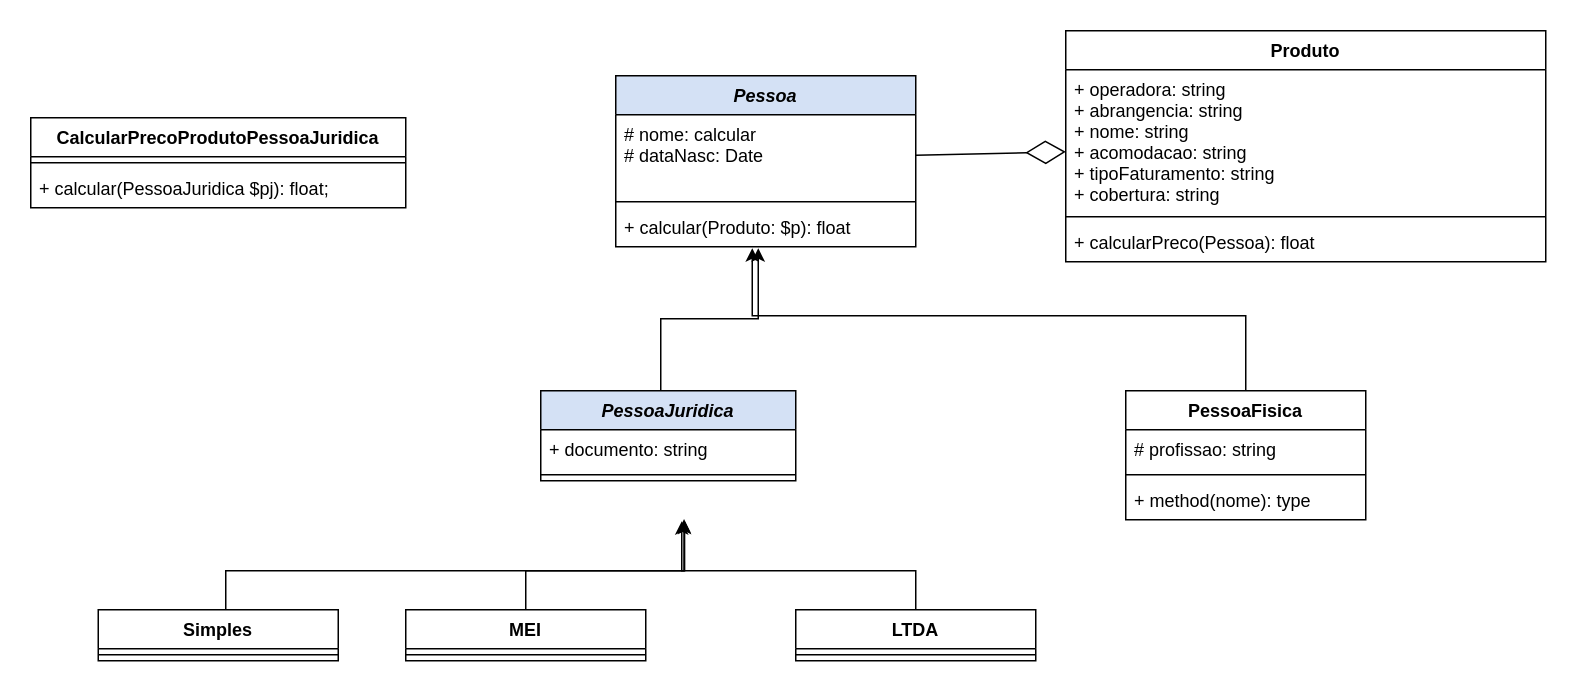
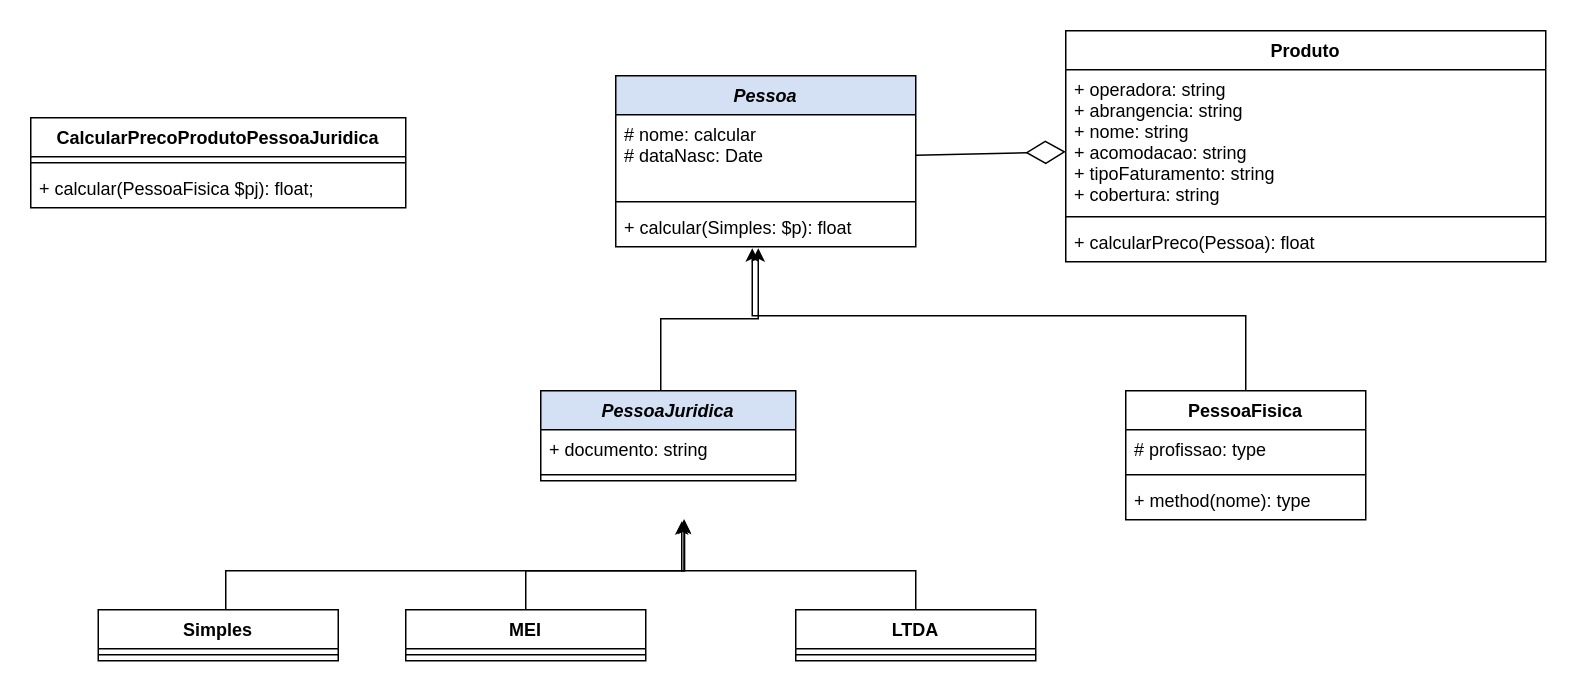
node "+ calcular(PessoaJuridica $pj): float;": label "+ calcular(PessoaJuridica $pj): float;" -> "+ calcular(PessoaFisica $pj): float;"
node "+ calcular(Produto: $p): float": label "+ calcular(Produto: $p): float" -> "+ calcular(Simples: $p): float"
node "# profissao: string": label "# profissao: string" -> "# profissao: type"
